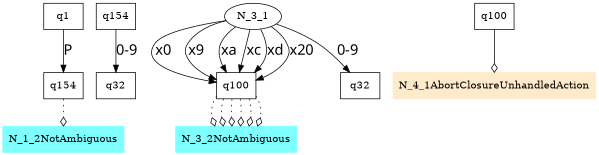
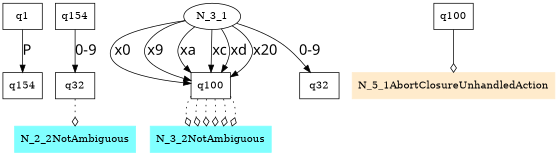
node "N_4_1AbortClosureUnhandledAction": label "N_4_1AbortClosureUnhandledAction" -> "N_5_1AbortClosureUnhandledAction"
node "N_1_2NotAmbiguous": removed
node "N_2_2NotAmbiguous": added
